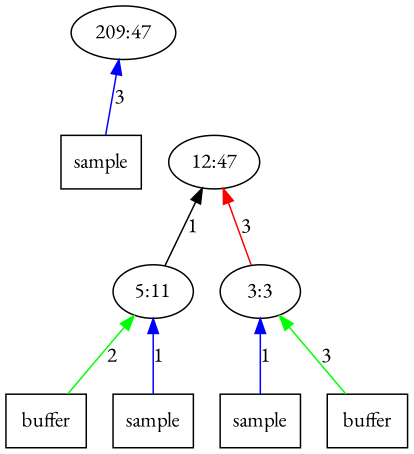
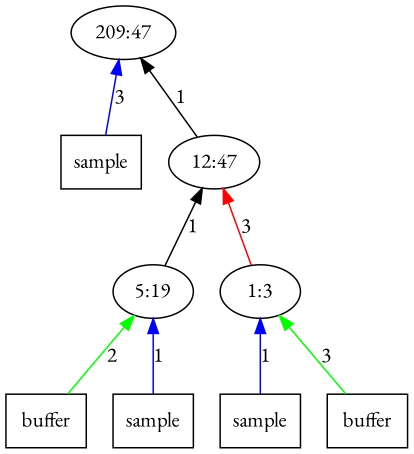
edge "12:47" -> "209:47": added, label "1"
node "5:11": label "5:11" -> "5:19"
node "3:3": label "3:3" -> "1:3"
